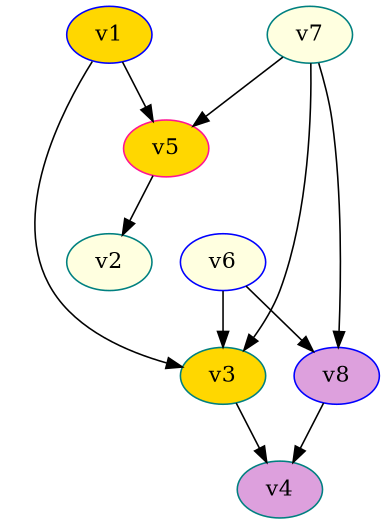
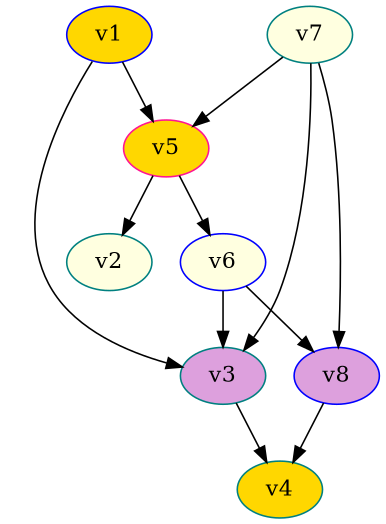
edge "v5" -> "v6": added
node "v3": fillcolor gold -> plum
node "v4": fillcolor plum -> gold
